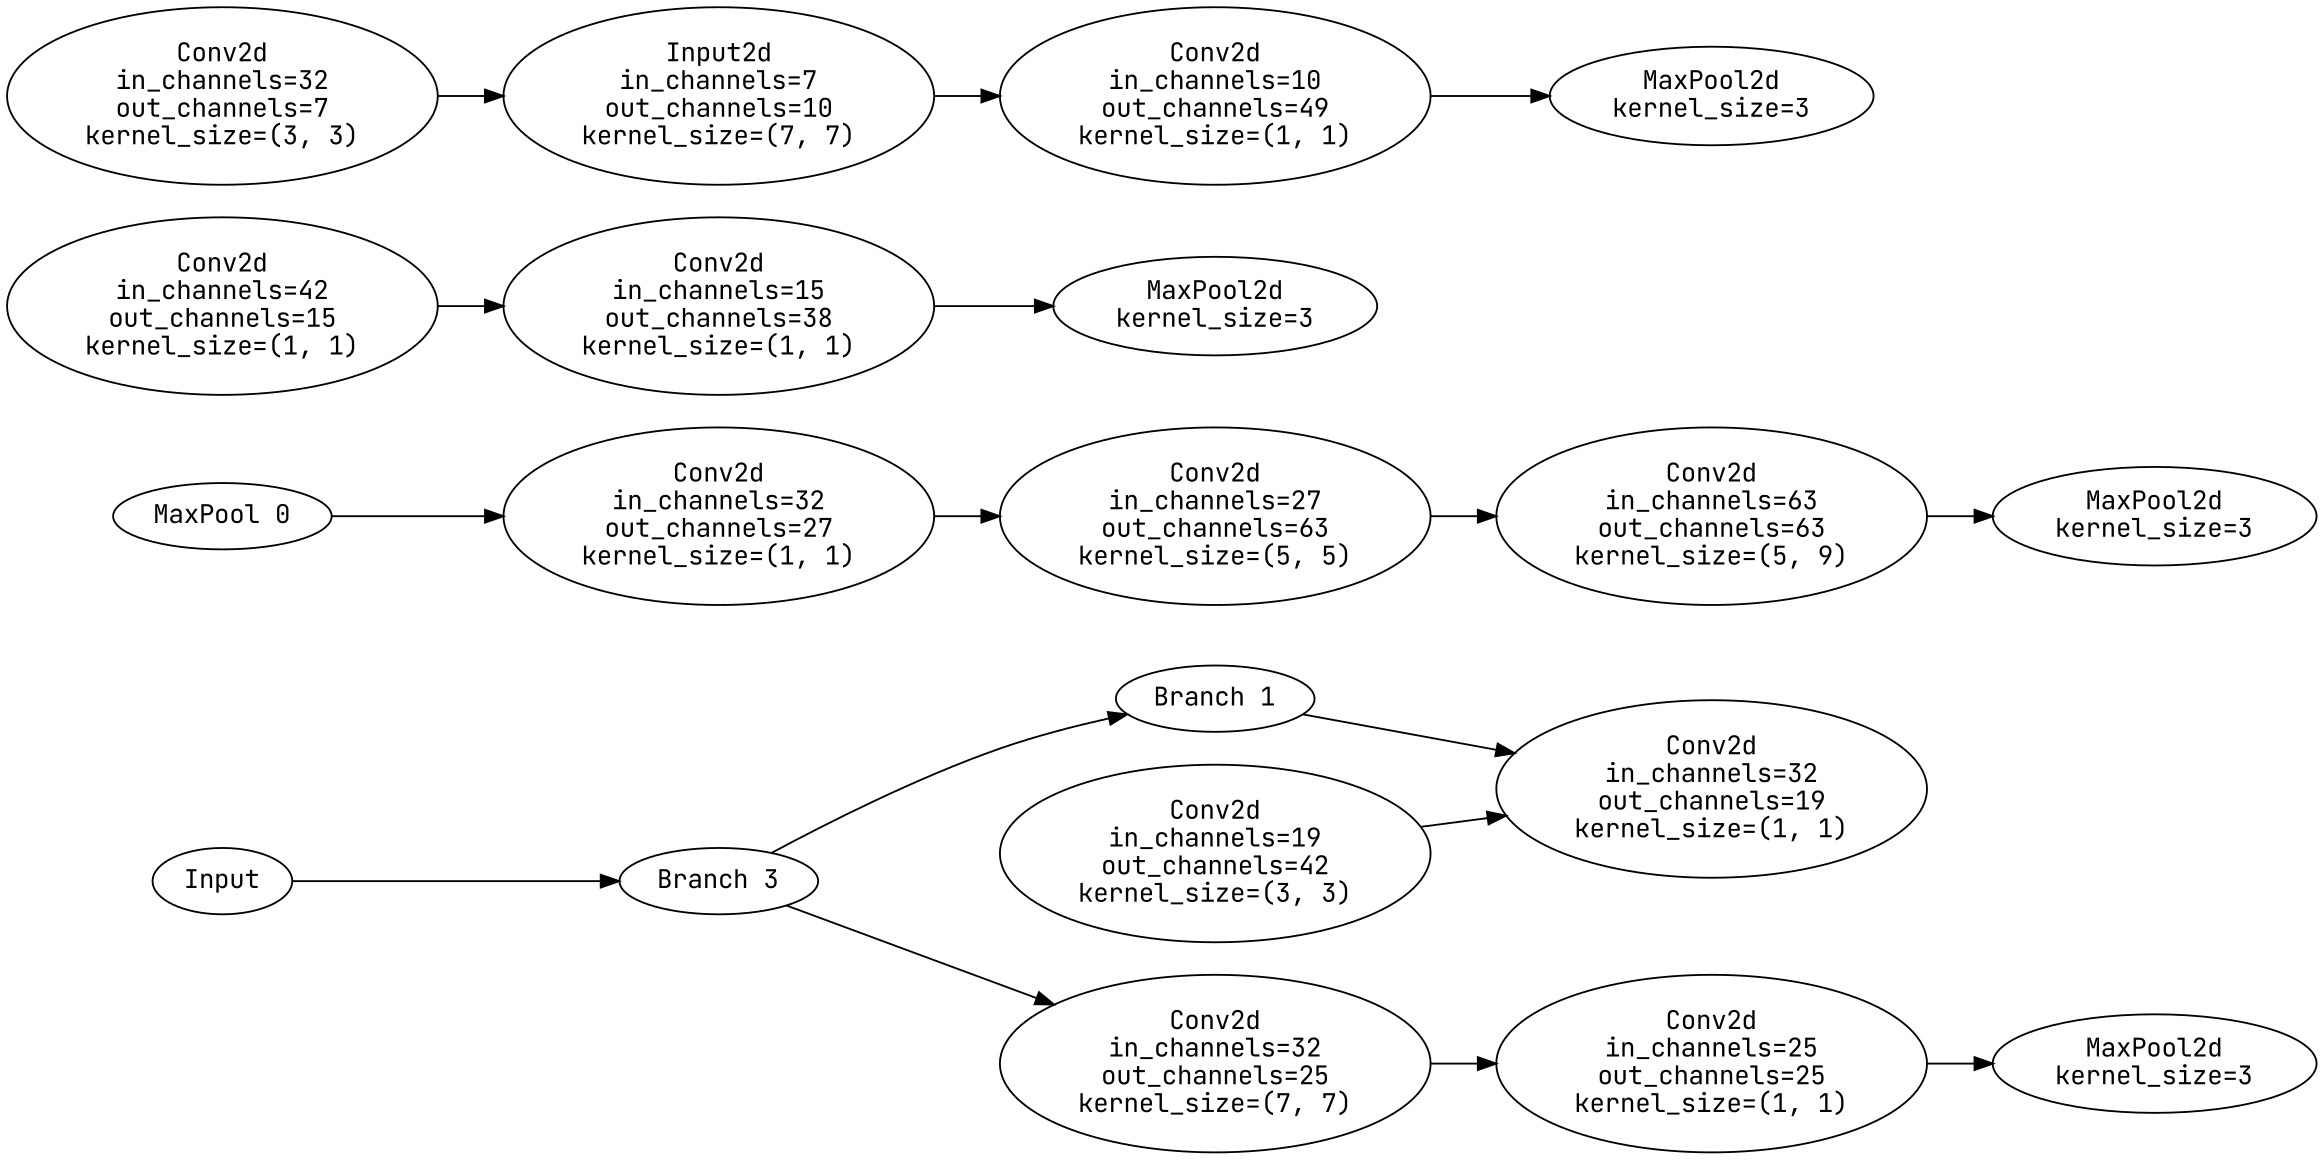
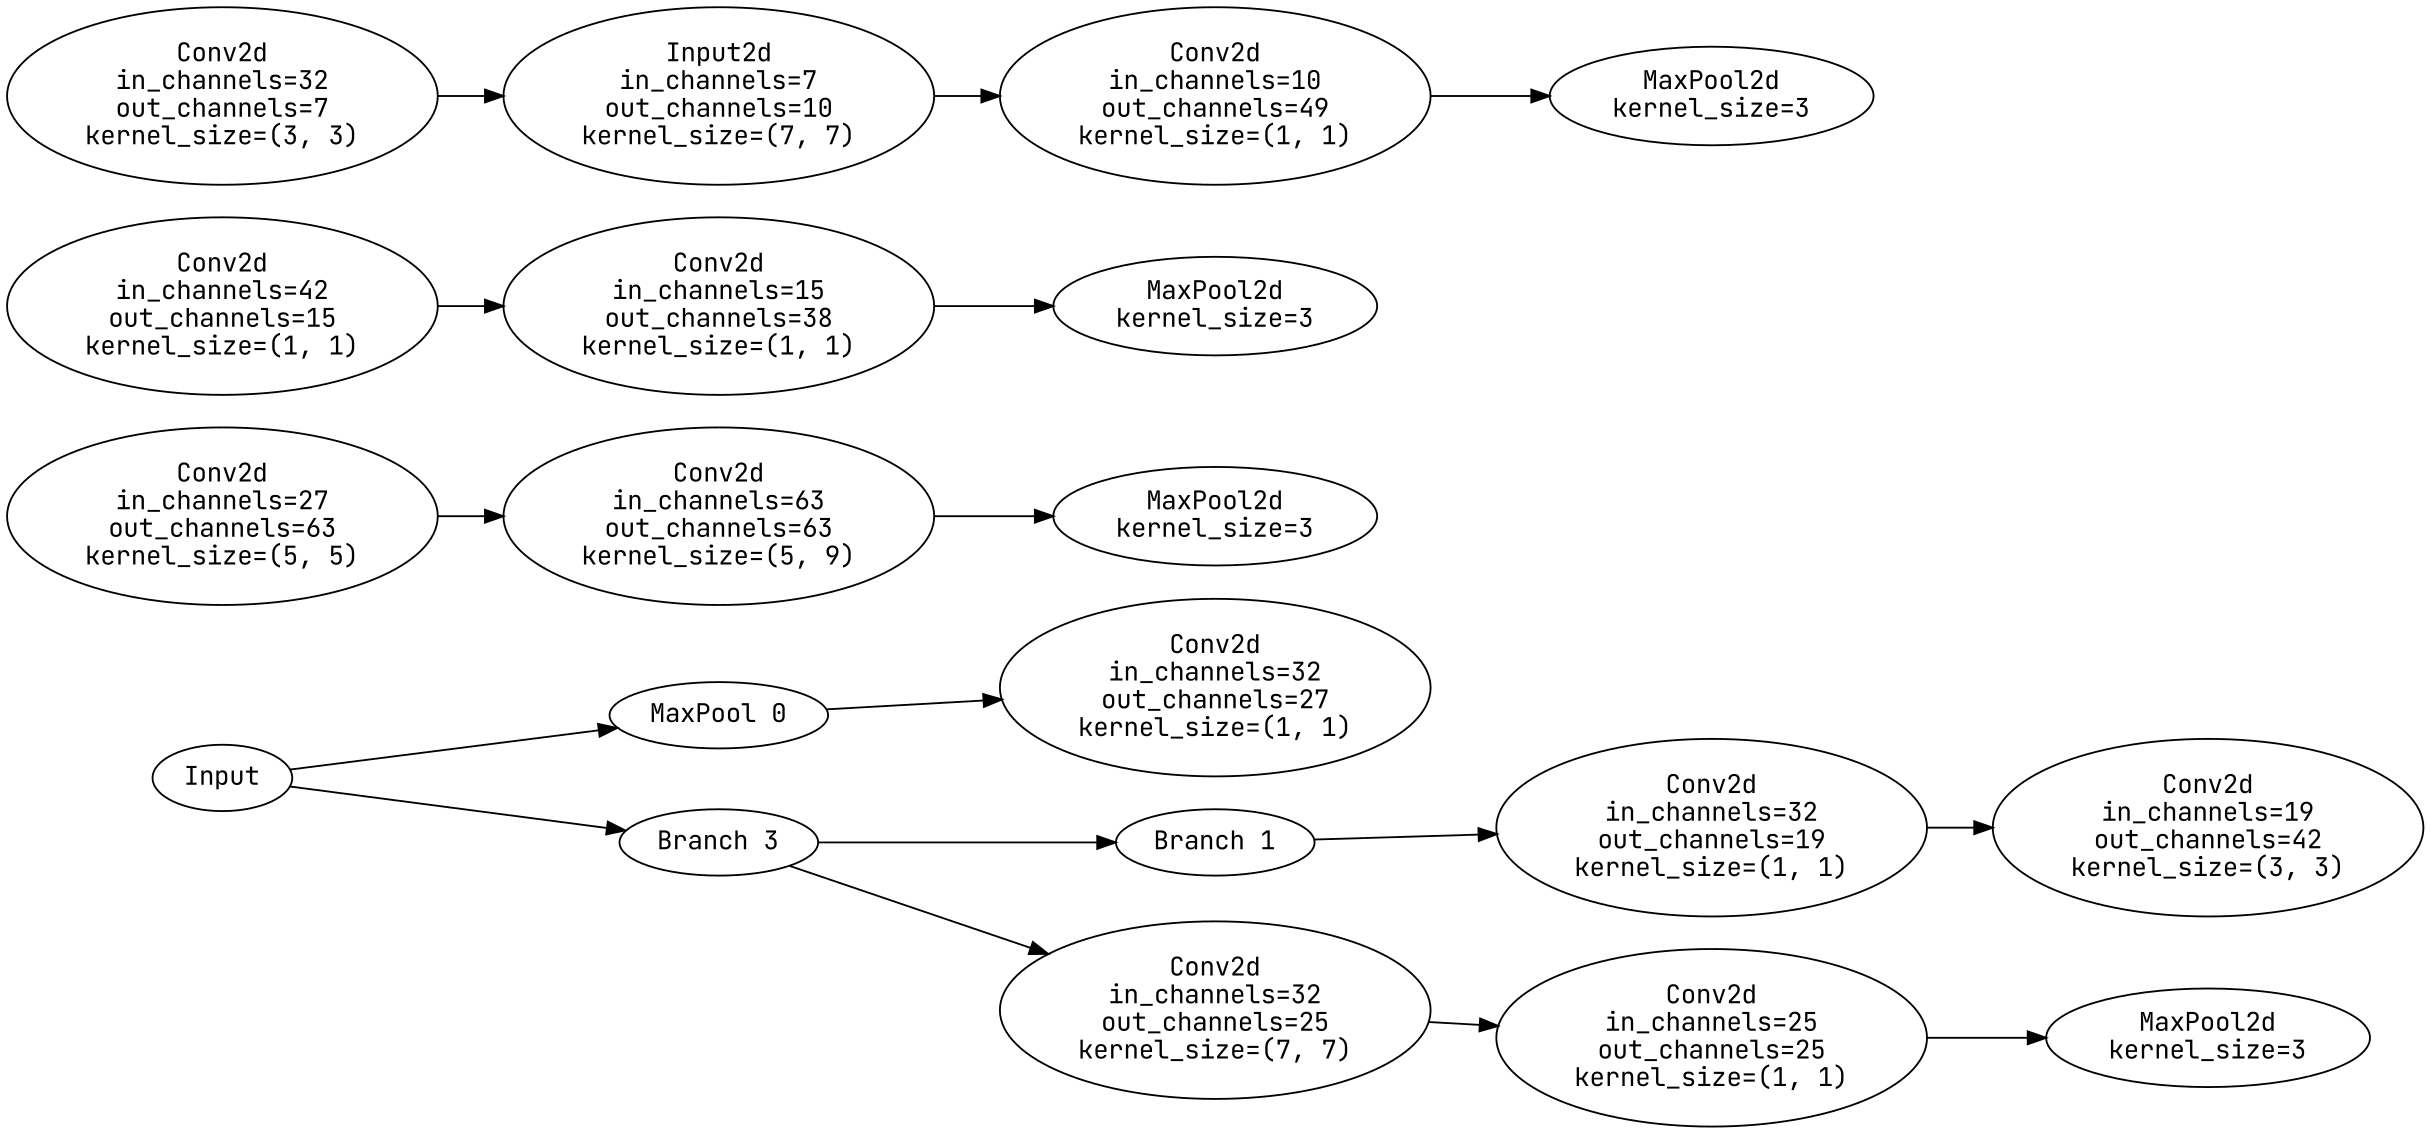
edge "Conv2d in_channels=32 out_channels=27 kernel_size=(1, 1)" -> "Conv2d in_channels=27 out_channels=63 kernel_size=(5, 5)": removed
edge "Input" -> "MaxPool 0": added
edge "Conv2d in_channels=19 out_channels=42 kernel_size=(3, 3)" -> "Conv2d in_channels=32 out_channels=19 kernel_size=(1, 1)": reversed
